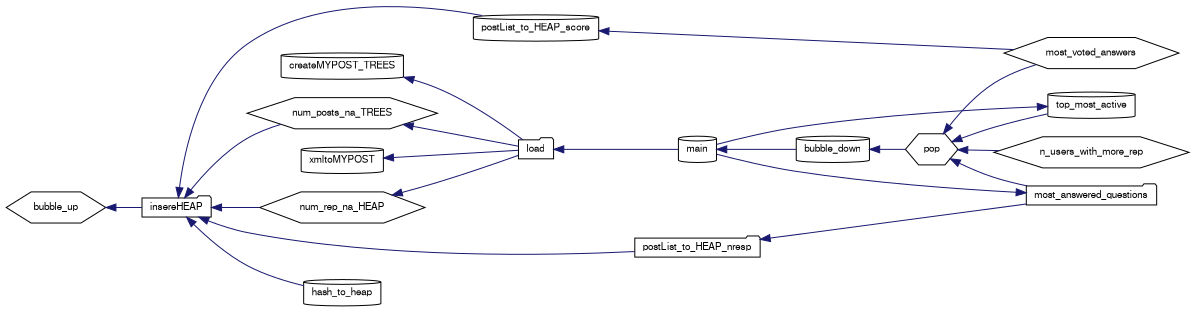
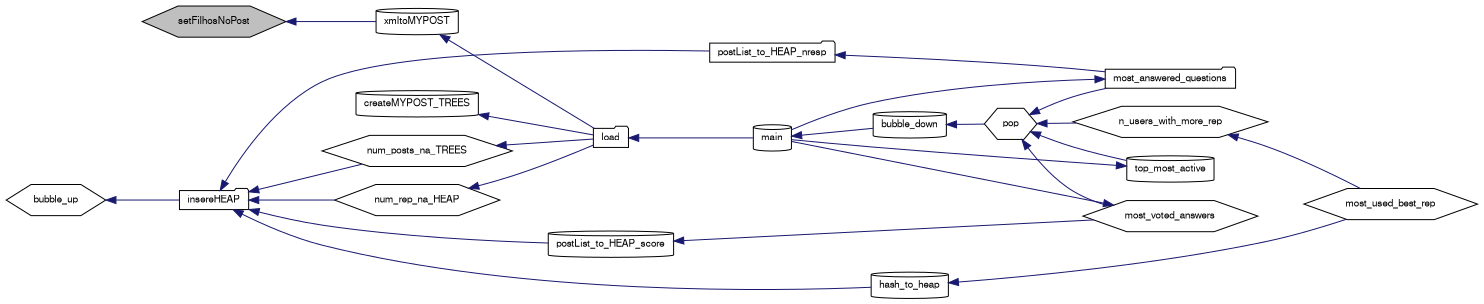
node "setFilhosNoPost": added
edge "main" -> "most_voted_answers": added
node "most_used_best_rep": added
